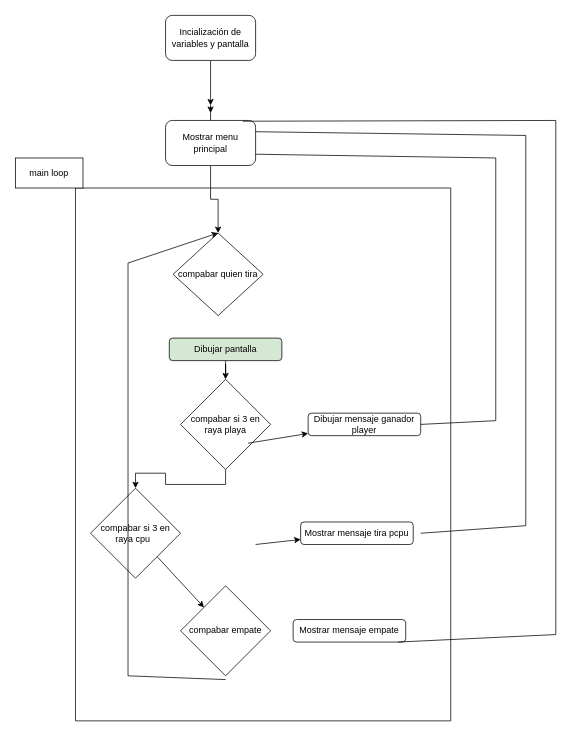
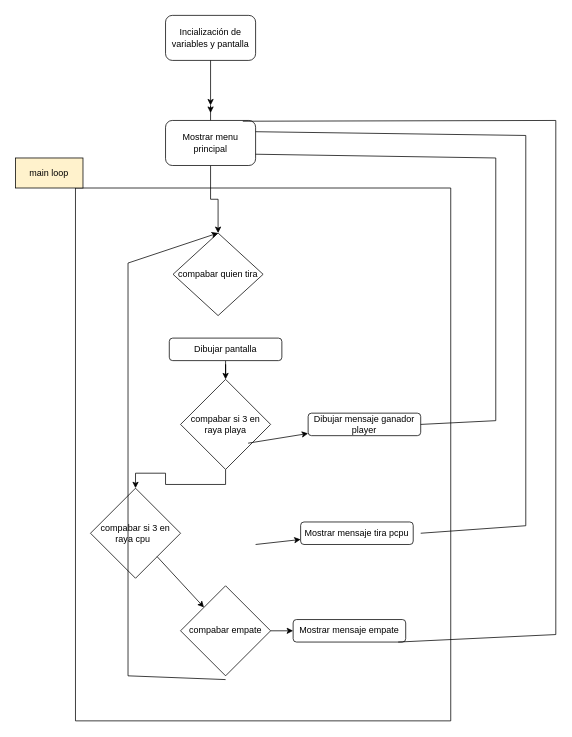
node "main loop": fillcolor #ffffff -> #fff2cc
node "Dibujar pantalla": fillcolor #d5e8d4 -> #ffffff
edge "compabar empate" -> "Mostrar mensaje empate": added
